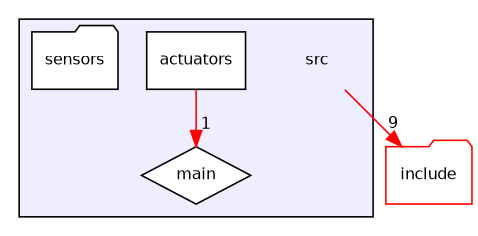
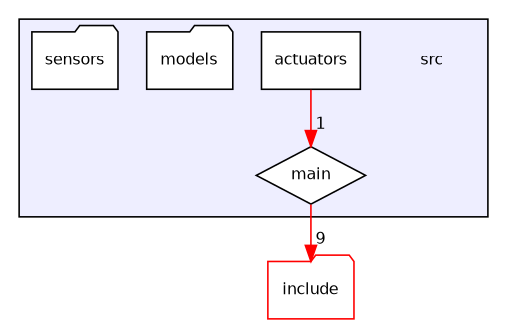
node "models": added
edge "src" -> "include": now "main" -> "include"
